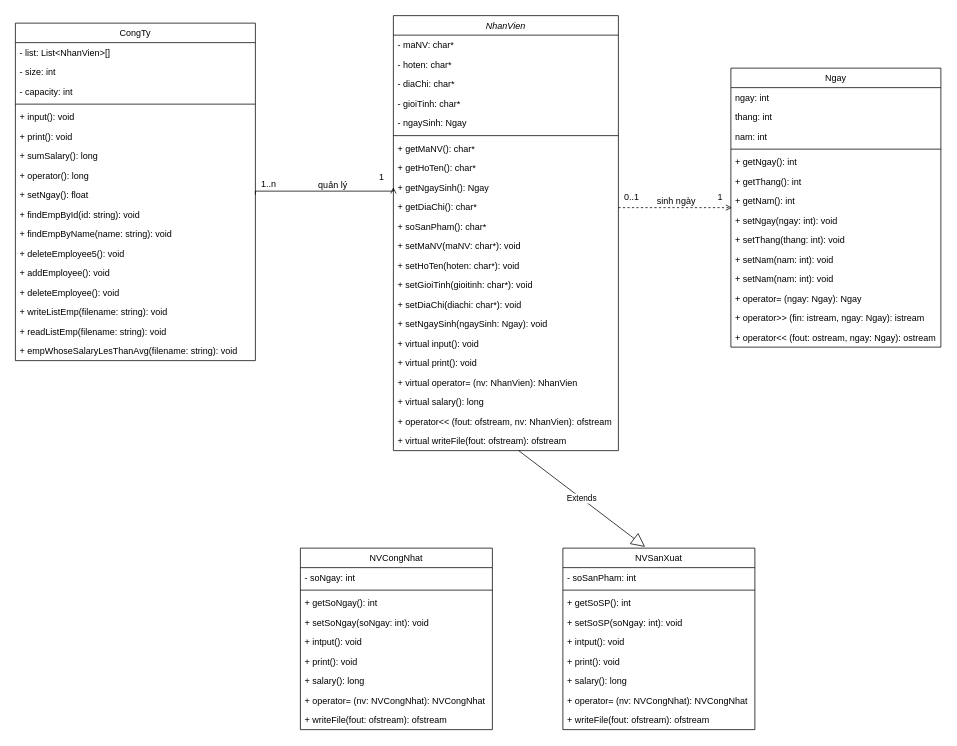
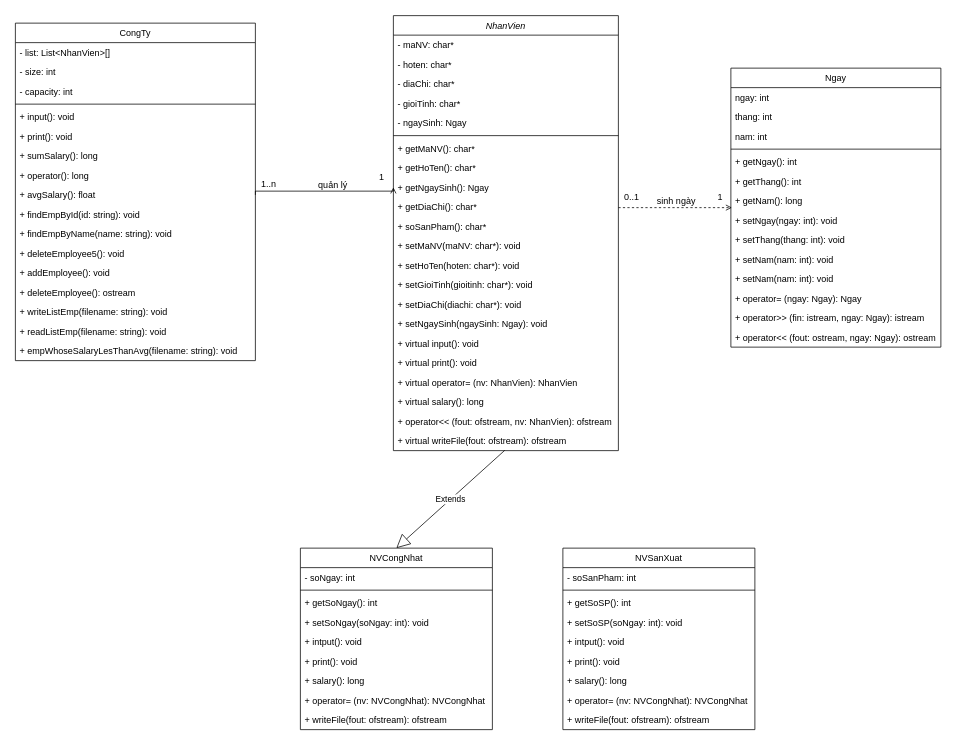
node "+ setNgay(): float": label "+ setNgay(): float" -> "+ avgSalary(): float"
node "+ getNam(): int": label "+ getNam(): int" -> "+ getNam(): long"
node "+ deleteEmployee(): void": label "+ deleteEmployee(): void" -> "+ deleteEmployee(): ostream"
edge "+ virtual writeFile(fout: ofstream): ofstream" -> "NVCongNhat": added, label "Extends"
edge "+ virtual writeFile(fout: ofstream): ofstream" -> "NVSanXuat": removed, label "Extends"
